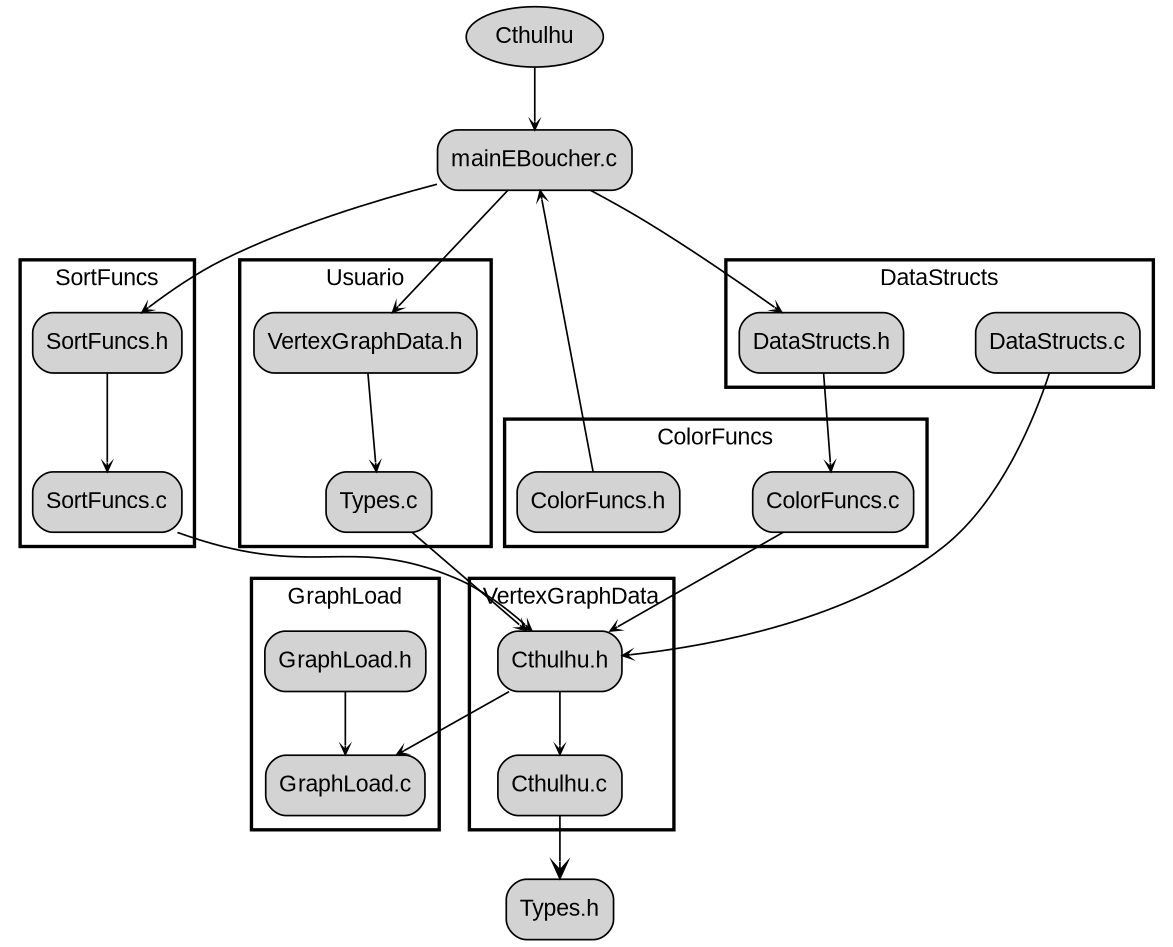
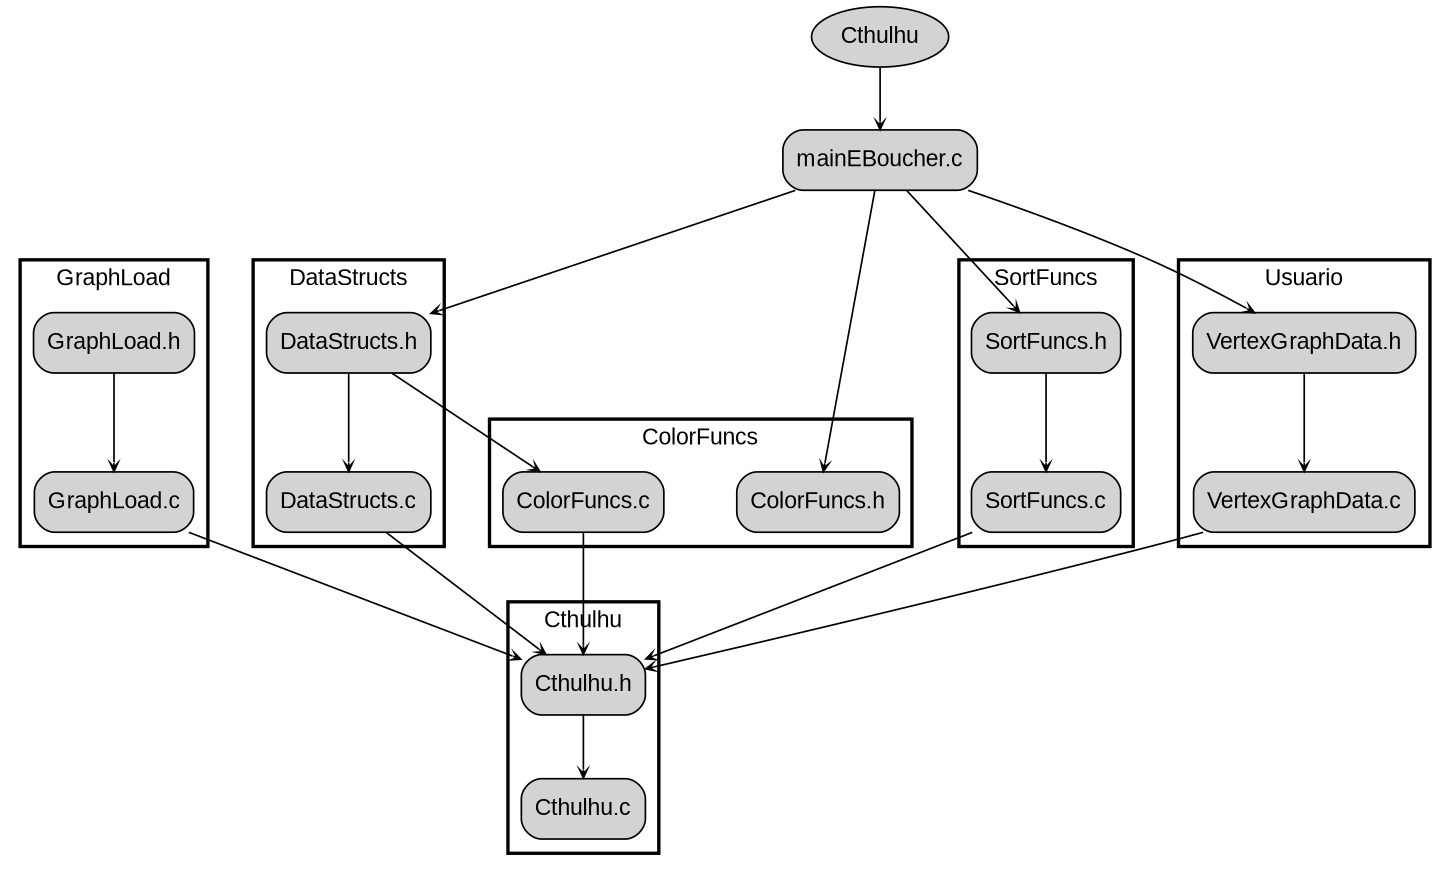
edge "ColorFuncs.h" -> "mainEBoucher.c": reversed
edge "DataStructs.h" -> "DataStructs.c": added
node "Types.c": label "Types.c" -> "VertexGraphData.c"
cluster "VertexGraphData": label "VertexGraphData" -> "Cthulhu"
edge "Cthulhu.h" -> "GraphLoad.c": reversed
node "Types.h": removed
